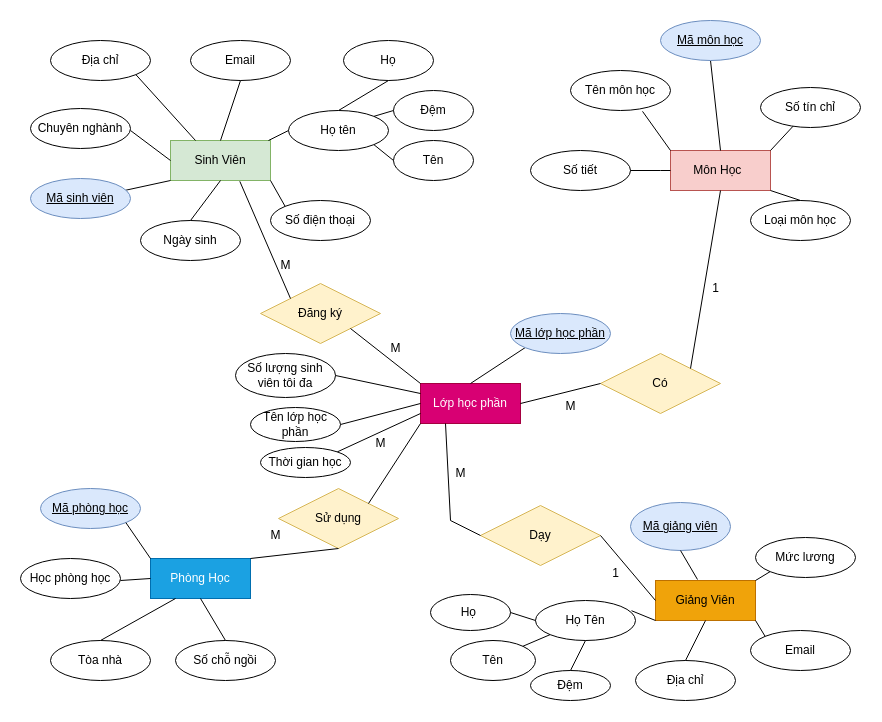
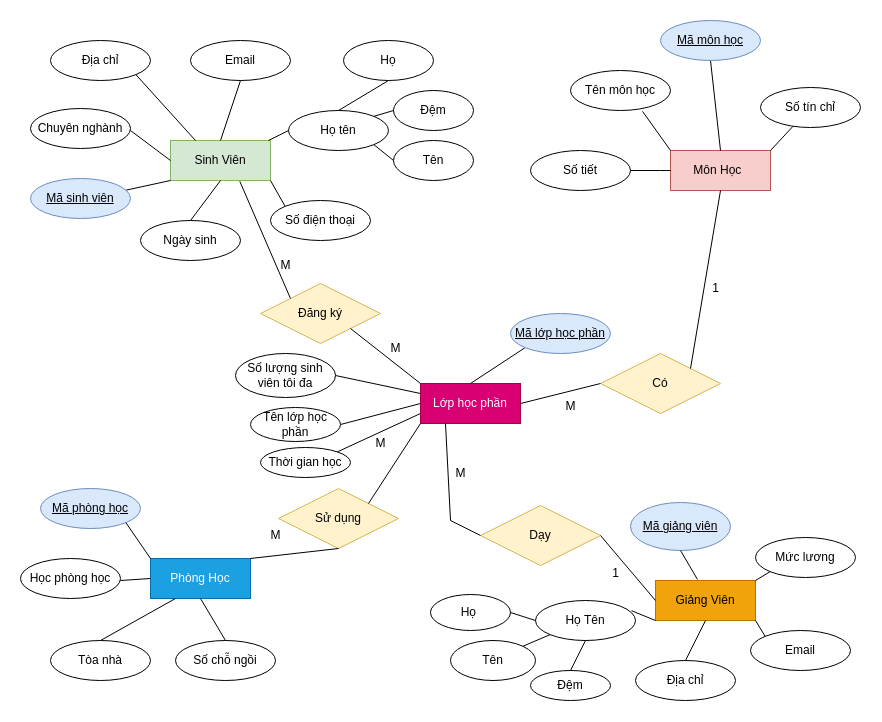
edge "Môn Học" -- "Loại môn học": removed
node "Loại môn học": removed
